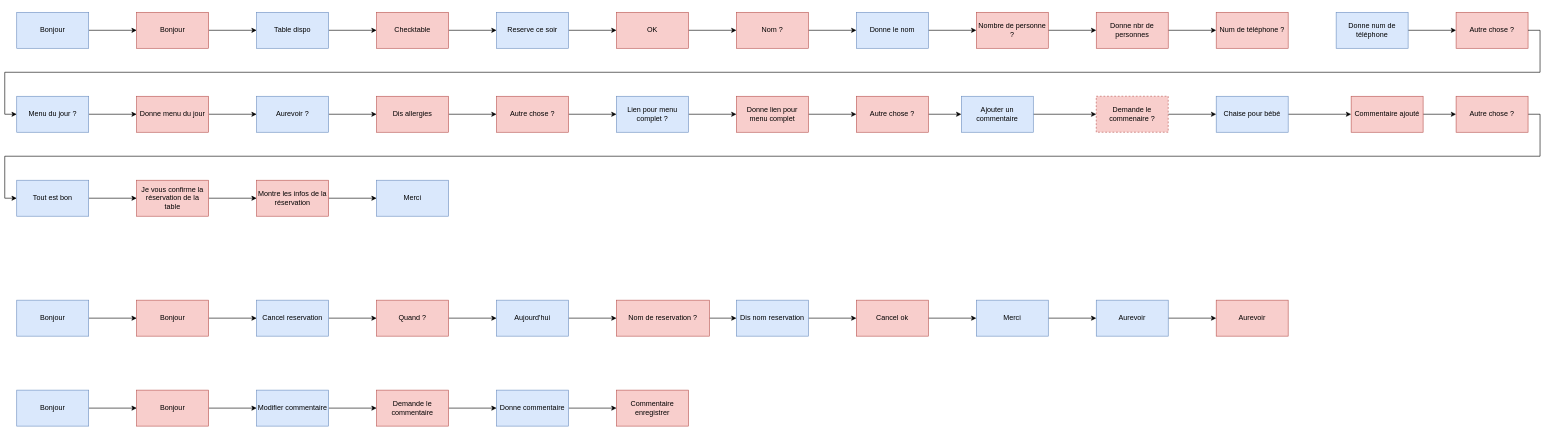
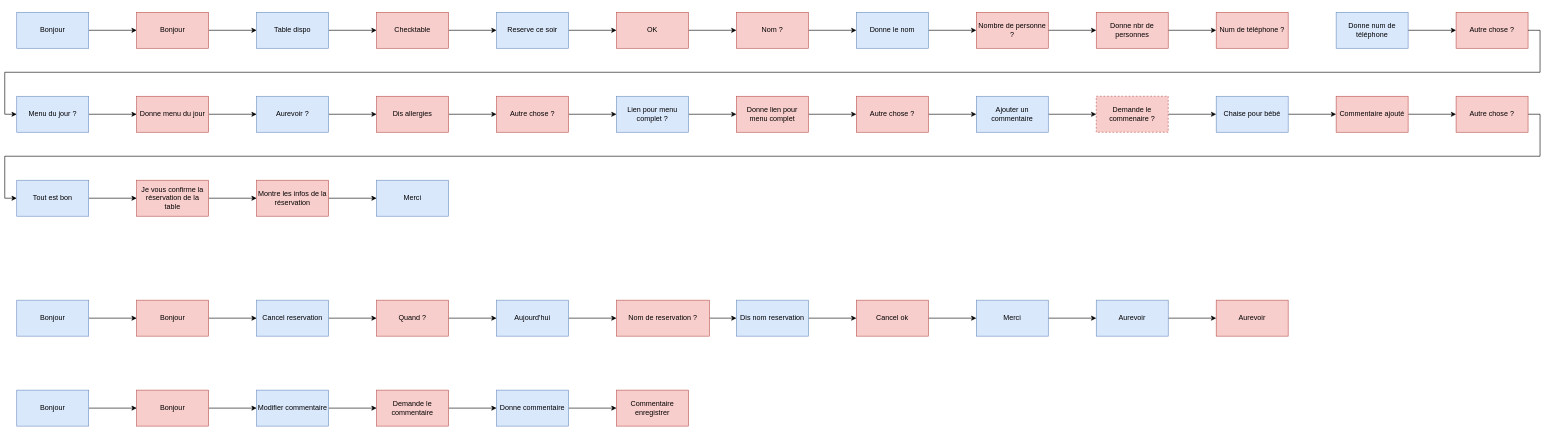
node "Ajouter un commentaire": moved (998, 114) -> (1013, 114)
node "Commentaire ajouté": moved (1388, 114) -> (1373, 114)
